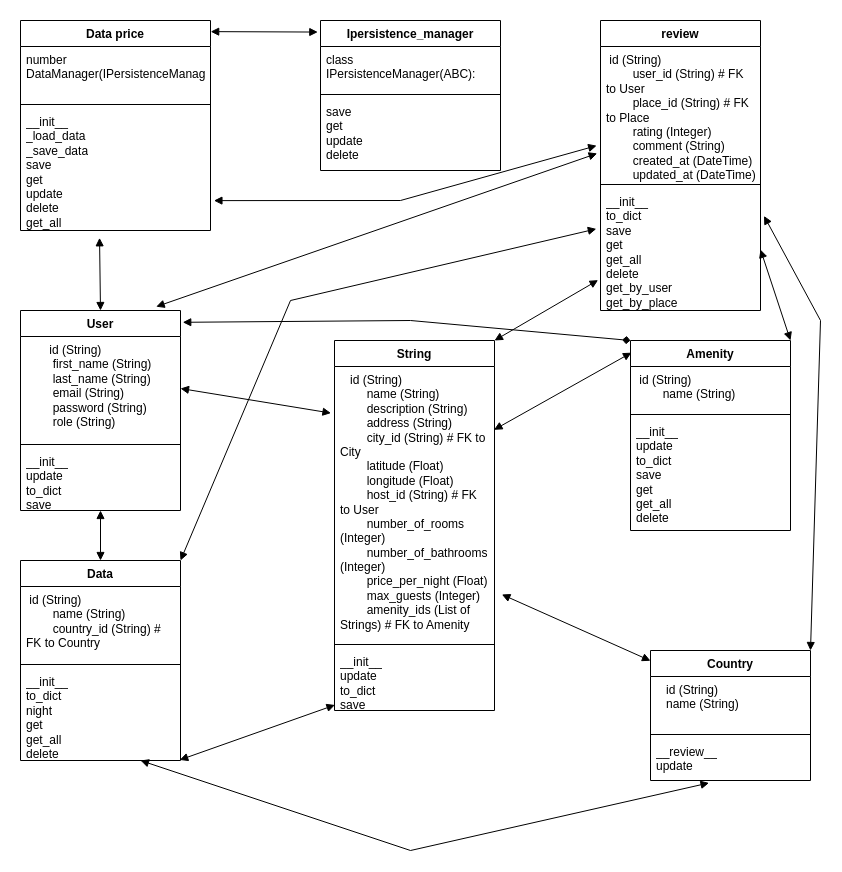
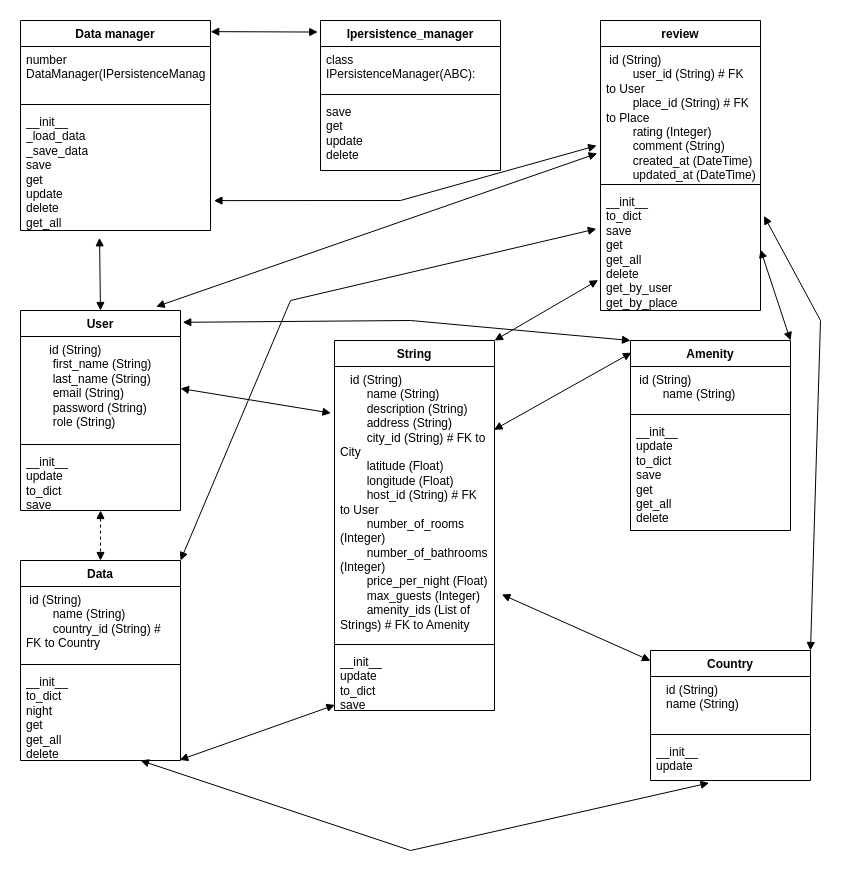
node "Data price": label "Data price" -> "Data manager"
edge "User" -- "Amenity": arrowhead diamond -> block
edge "User" -- "Data": style solid -> dashed
node "__review__ update": label "__review__ update" -> "__init__ update"
